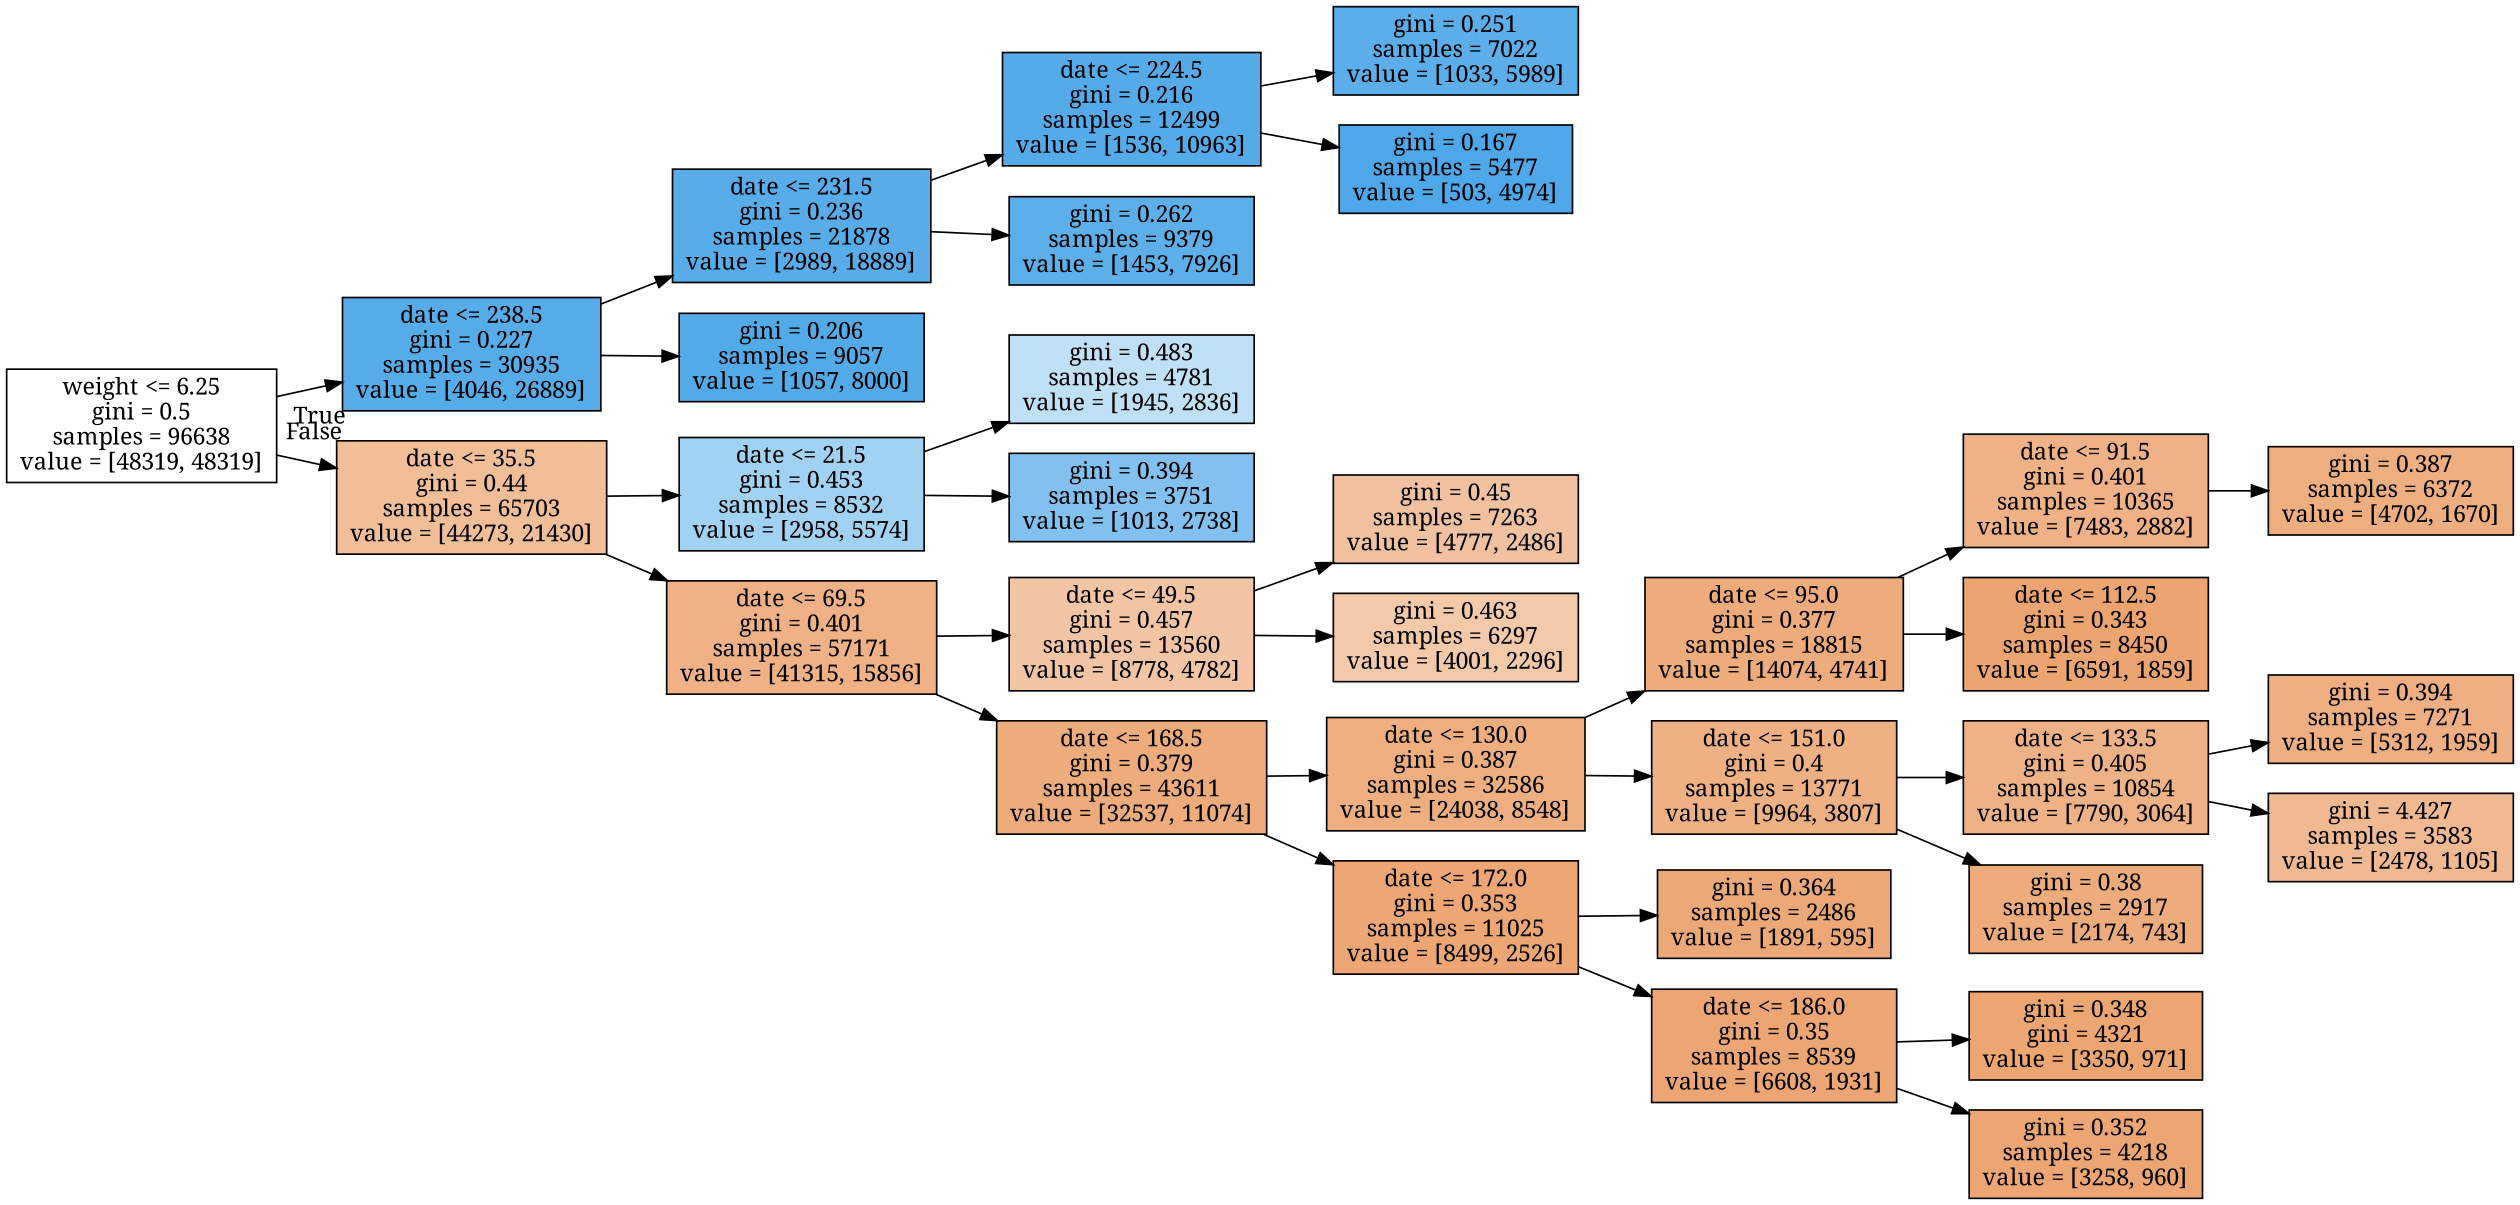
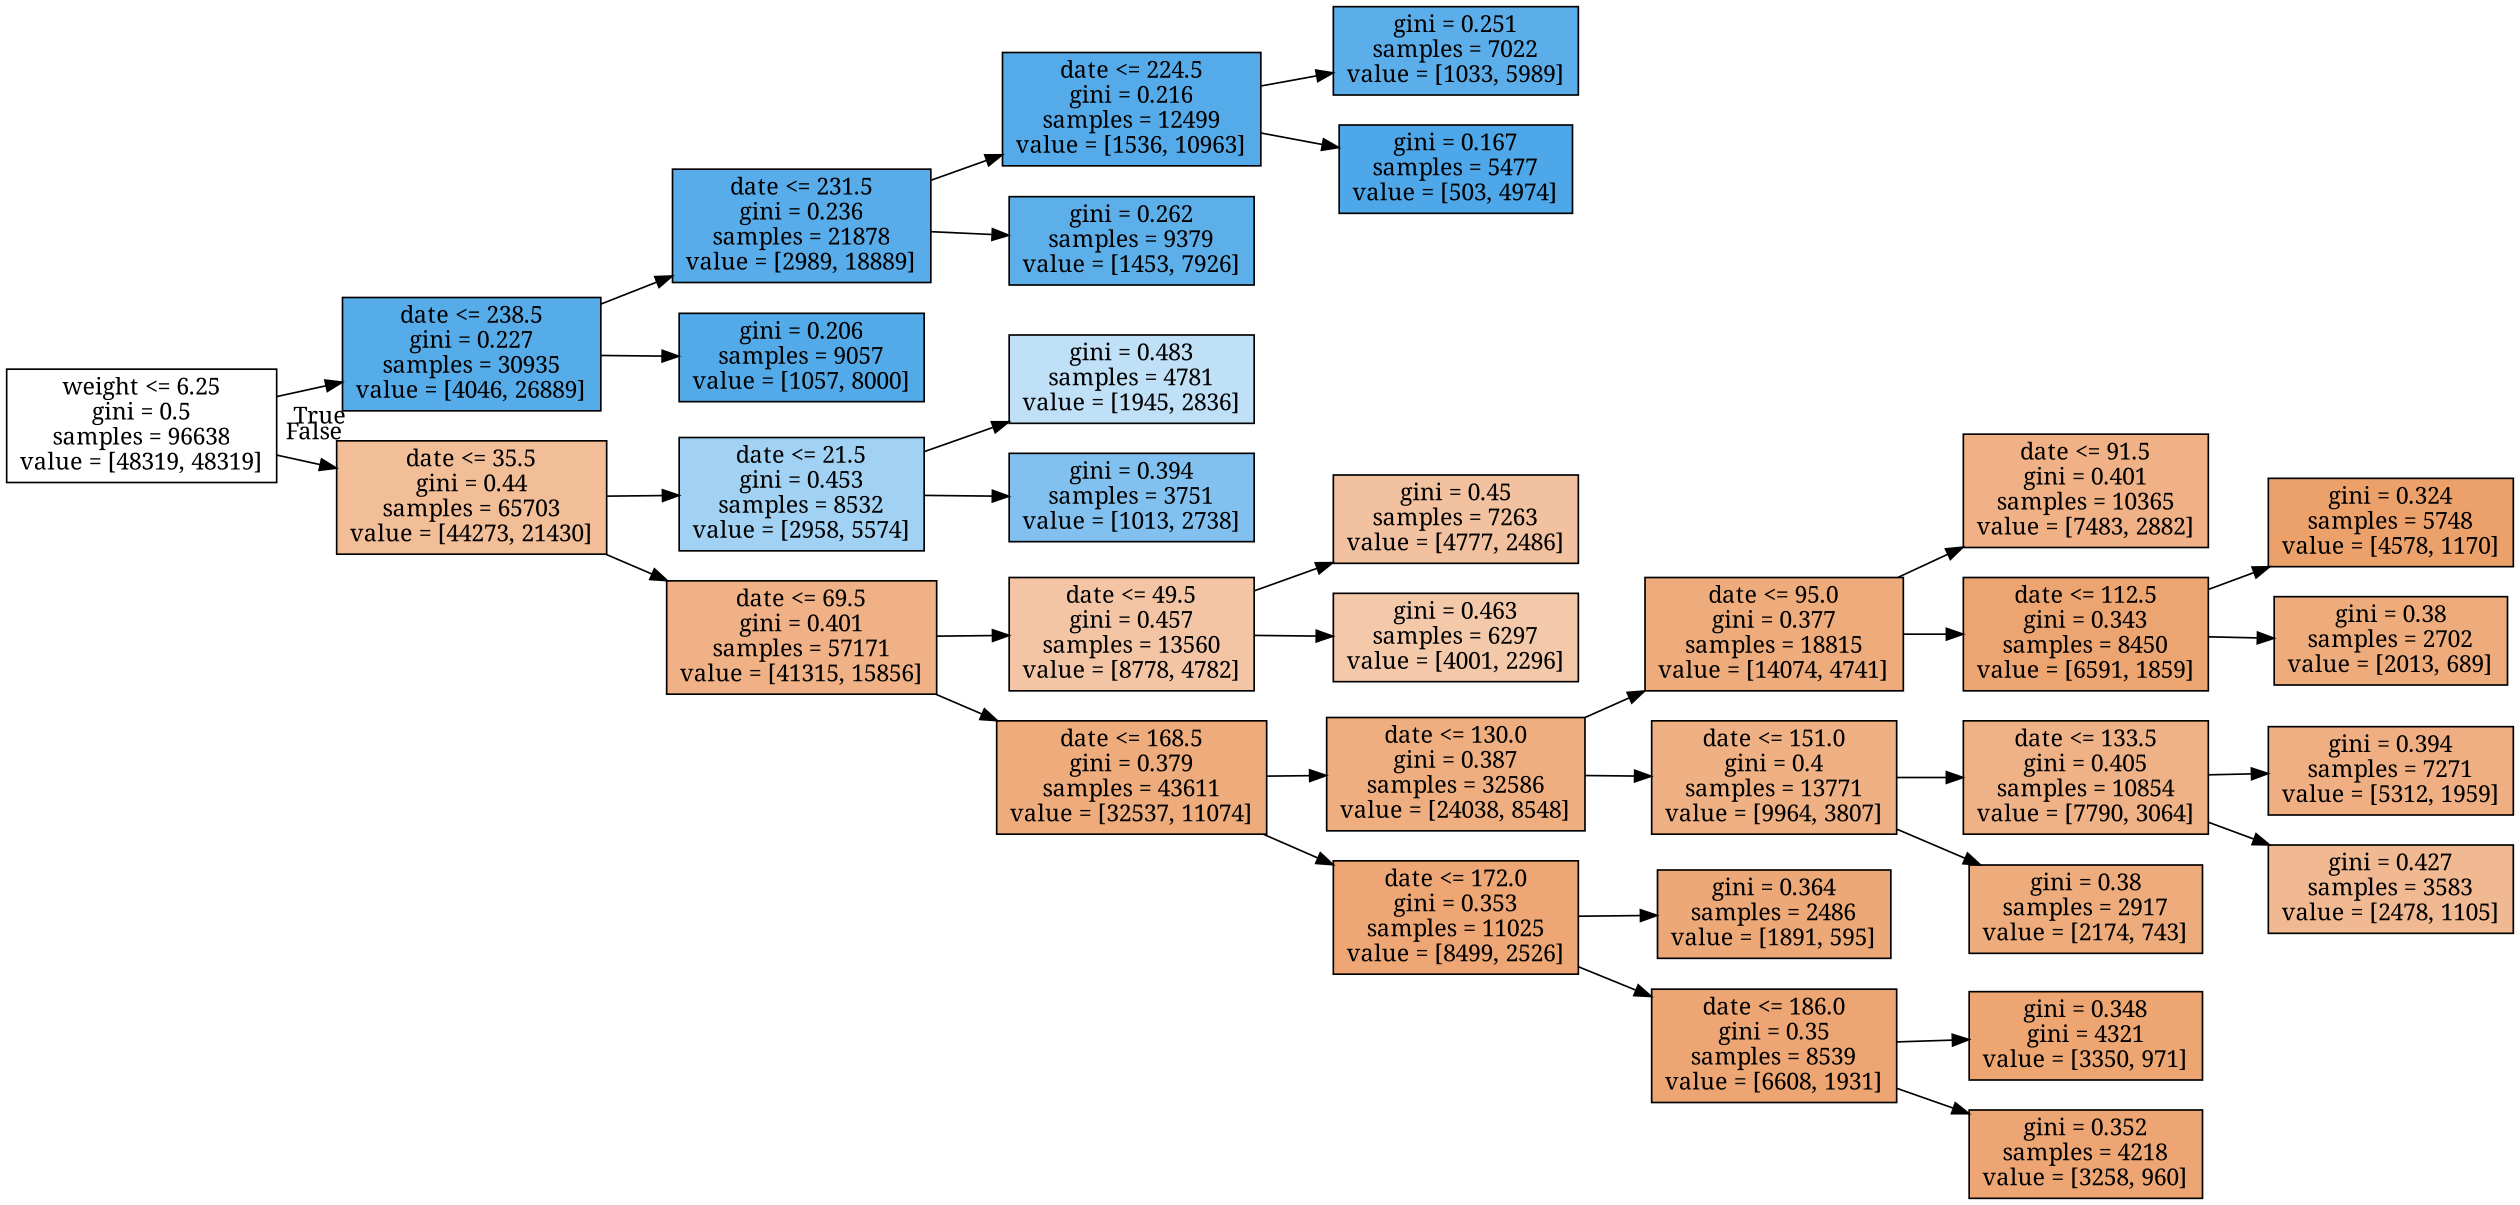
node "gini = 0.387 samples = 6372 value = [4702, 1670]": removed
node "gini = 0.324 samples = 5748 value = [4578, 1170]": added
node "gini = 0.38 samples = 2702 value = [2013, 689]": added
node "gini = 4.427 samples = 3583 value = [2478, 1105]": label "gini = 4.427 samples = 3583 value = [2478, 1105]" -> "gini = 0.427 samples = 3583 value = [2478, 1105]"
